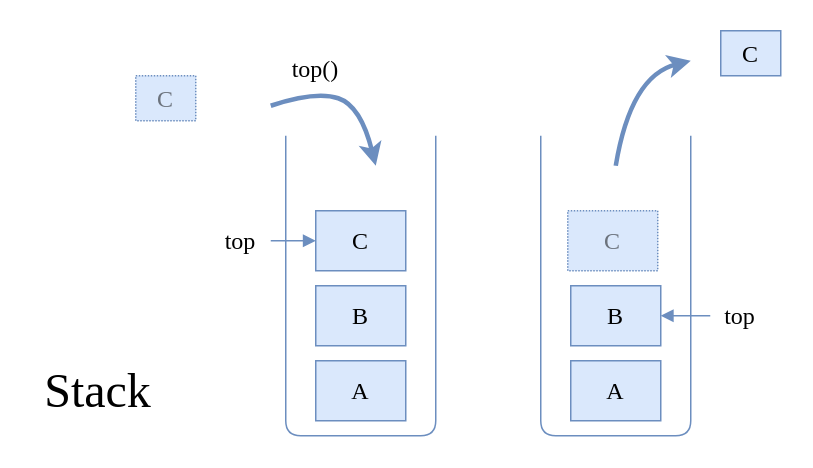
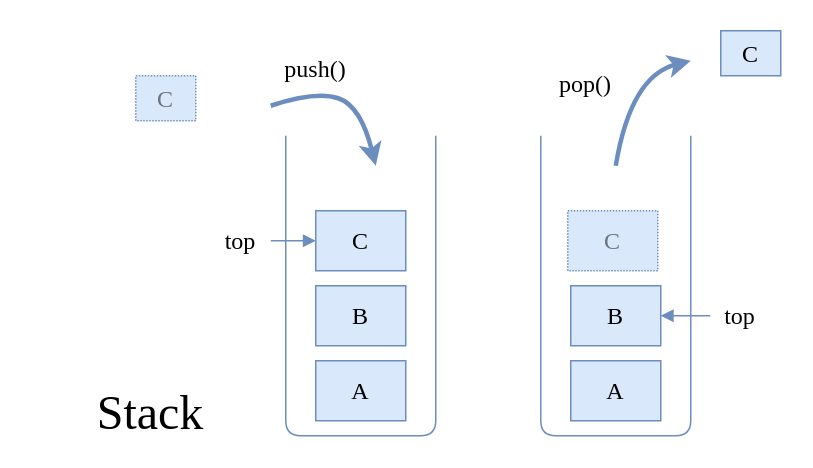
node "top()": label "top()" -> "push()"
node "pop()": added
node "Stack": moved (98, 391) -> (151, 413)
